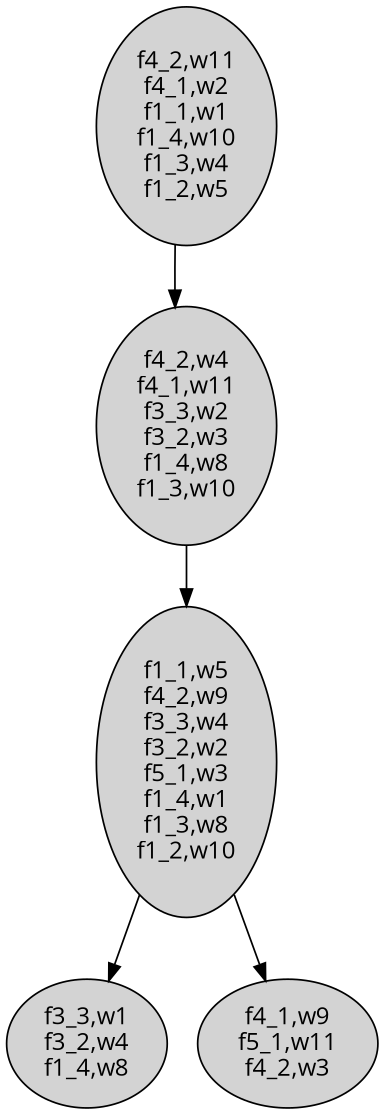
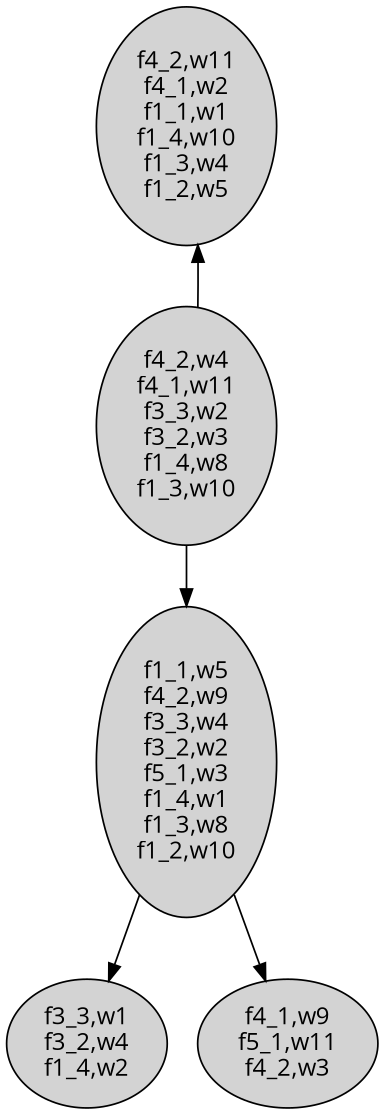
edge "f4_2,w11 f4_1,w2 f1_1,w1 f1_4,w10 f1_3,w4 f1_2,w5" -> "f4_2,w4 f4_1,w11 f3_3,w2 f3_2,w3 f1_4,w8 f1_3,w10": reversed
node "f3_3,w1 f3_2,w4 f1_4,w8": label "f3_3,w1 f3_2,w4 f1_4,w8" -> "f3_3,w1 f3_2,w4 f1_4,w2"
